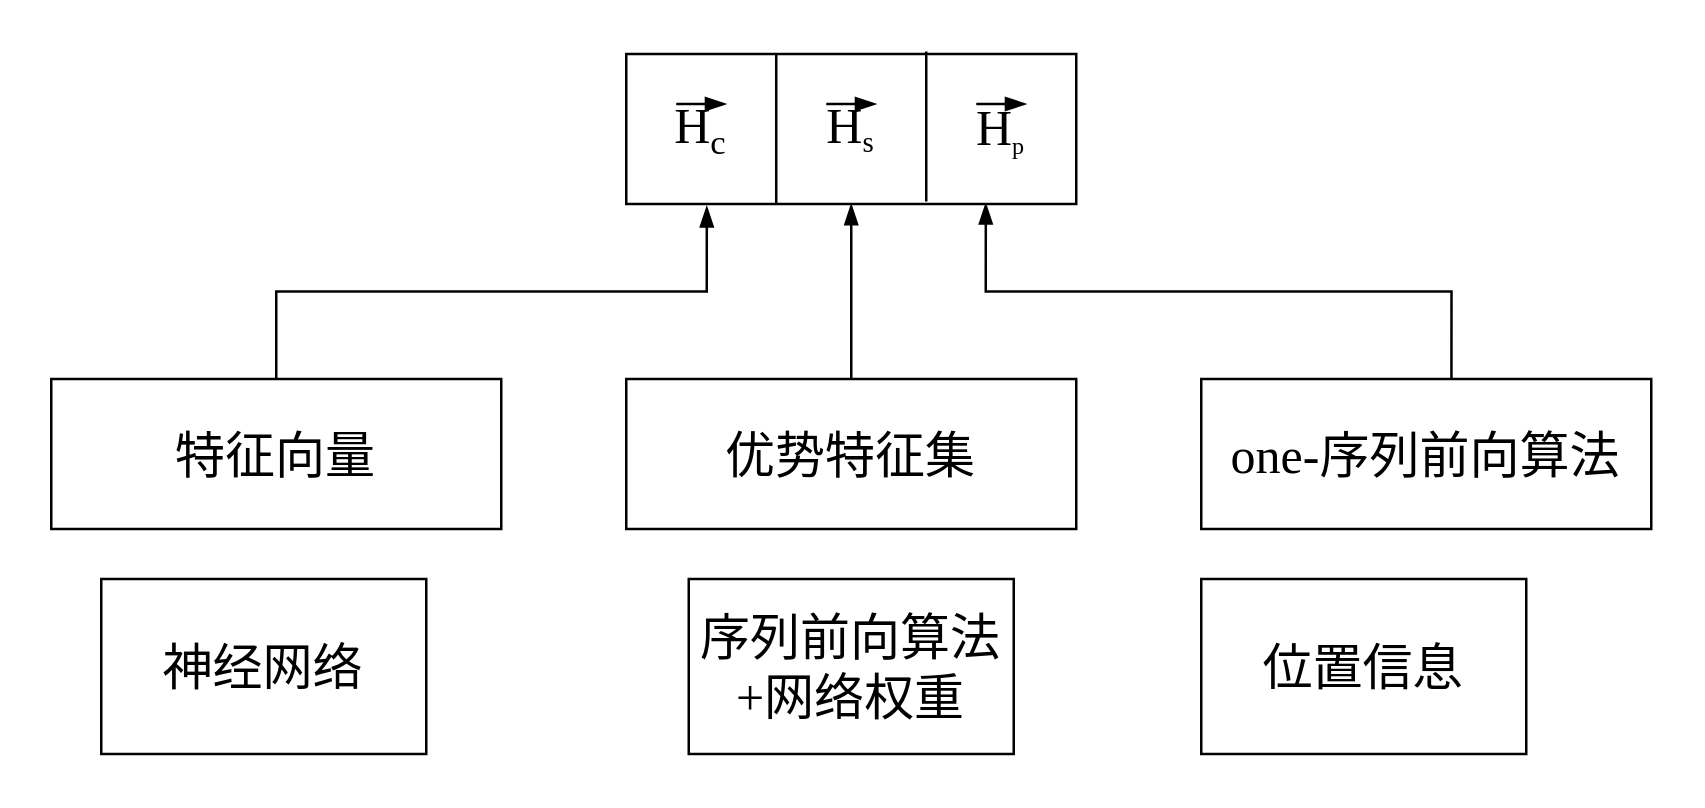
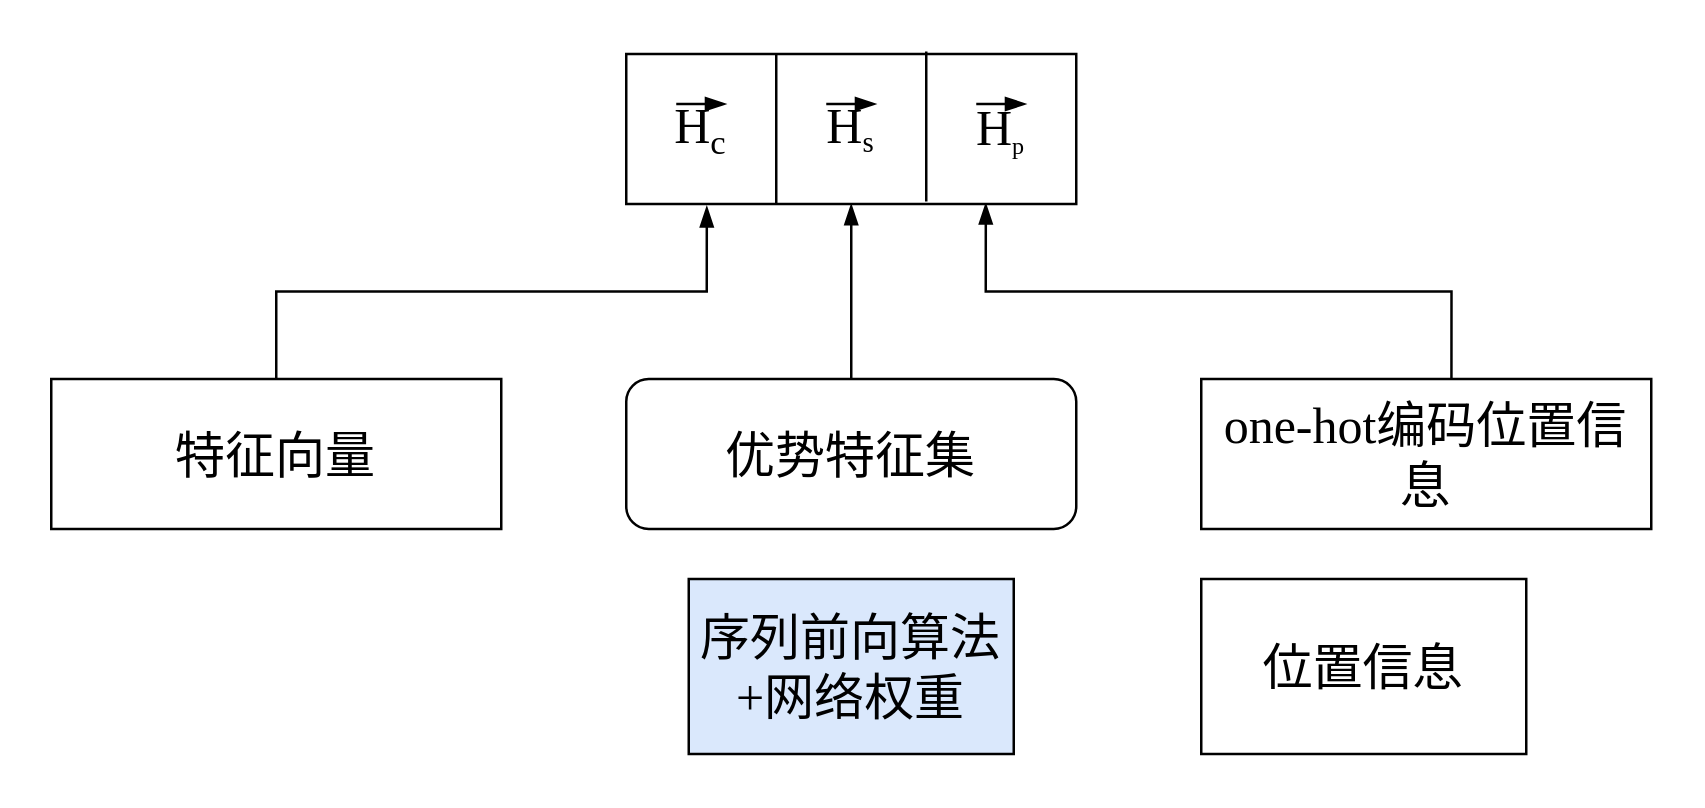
node "优势特征集": shape rectangle -> rounded rectangle
node "one-序列前向算法": label "one-序列前向算法" -> "one-hot编码位置信息"
node "神经网络": removed
node "序列前向算法 +网络权重": fillcolor #ffffff -> #dae8fc
